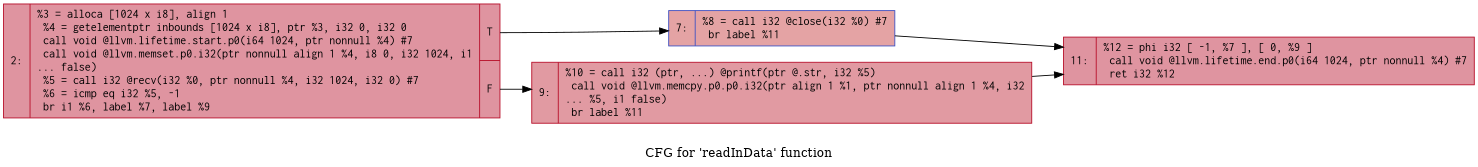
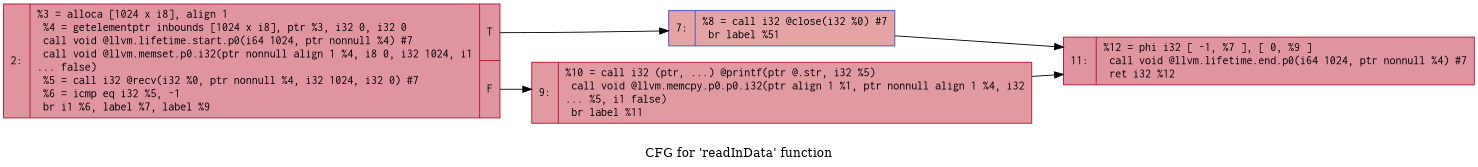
node "7:": text "br label %11" -> "br label %51"
